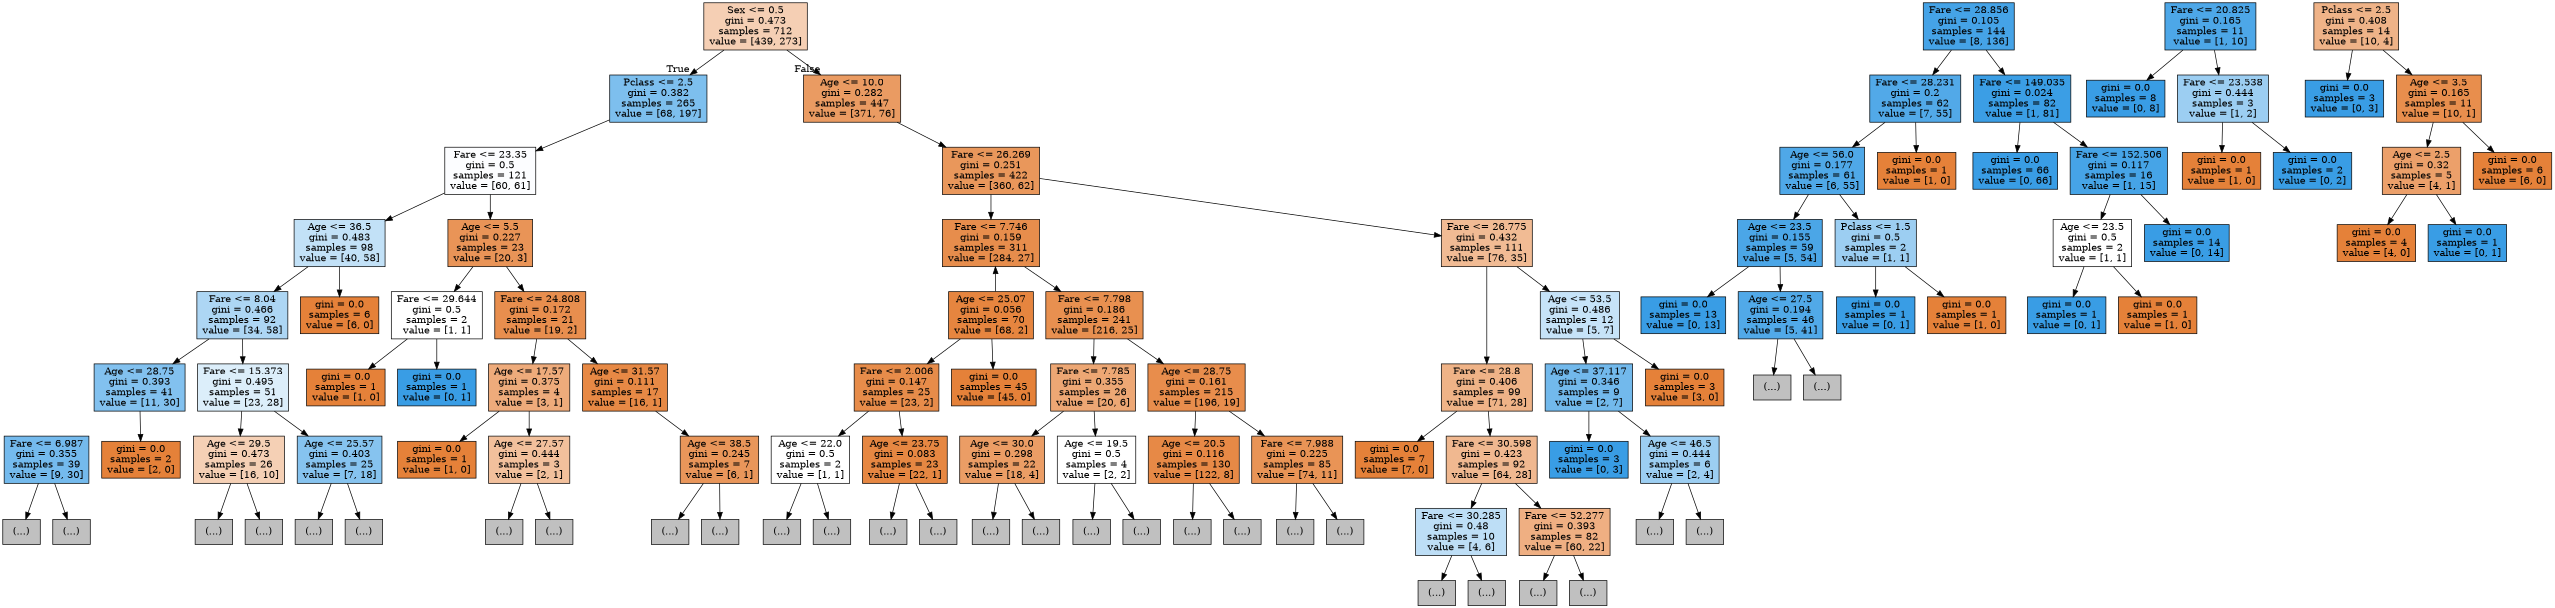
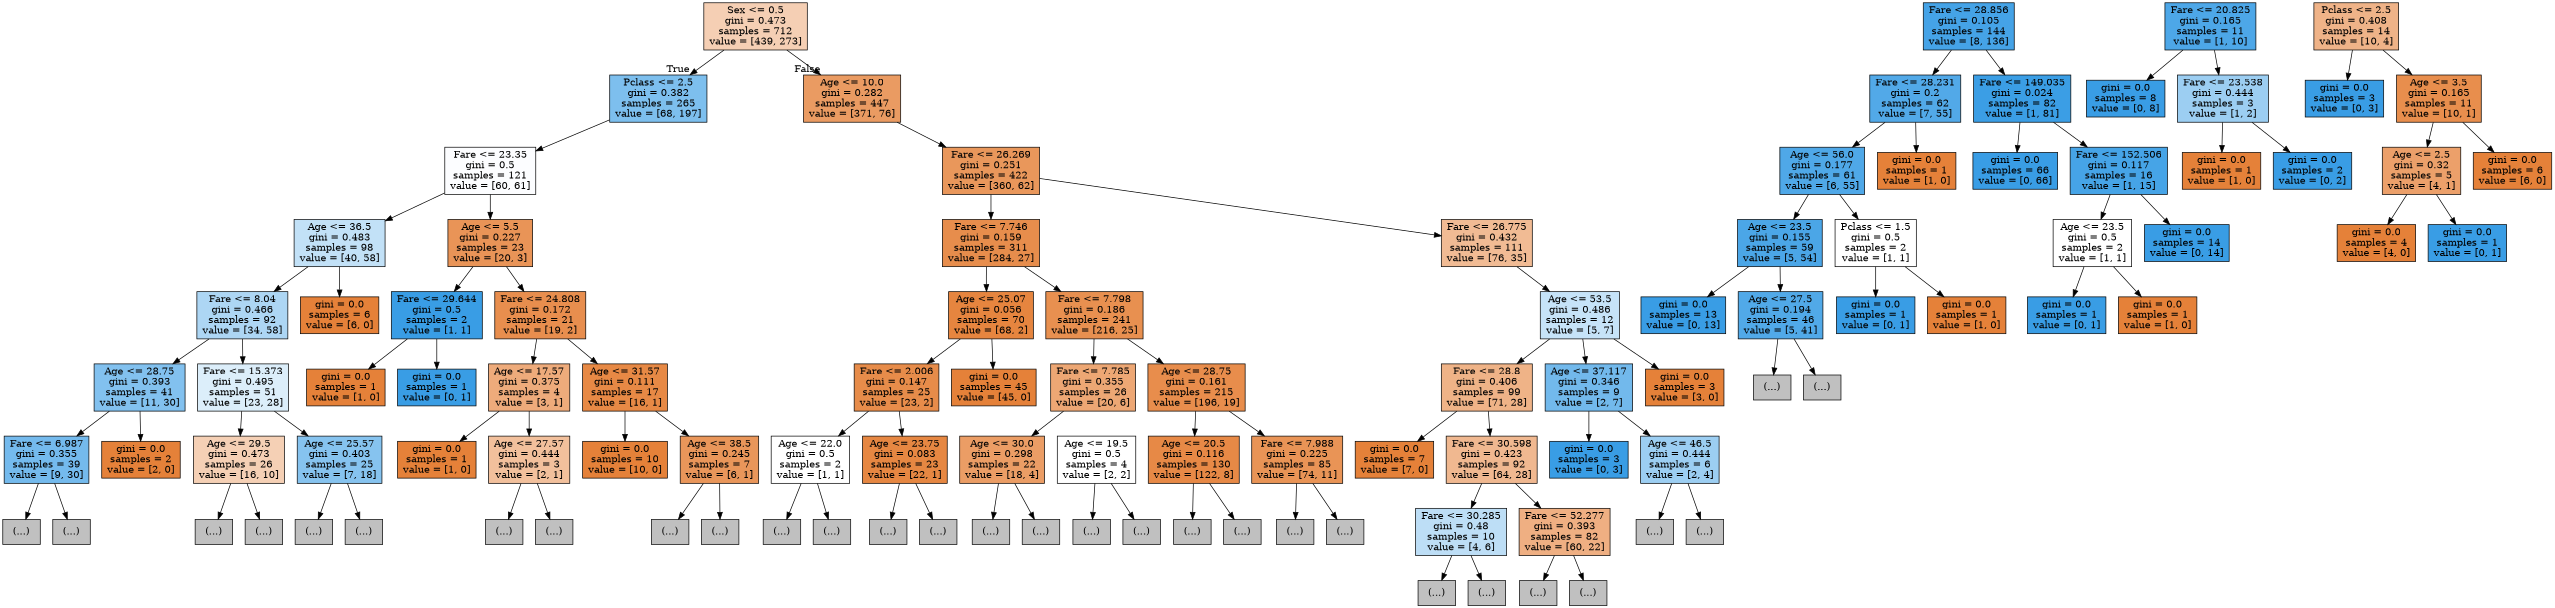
node "Pclass <= 1.5 gini = 0.5 samples = 2 value = [1, 1]": fillcolor #9ccef2 -> #ffffff
edge "Age <= 25.07 gini = 0.056 samples = 70 value = [68, 2]" -> "Fare <= 7.746 gini = 0.159 samples = 311 value = [284, 27]": reversed
edge "Fare <= 26.775 gini = 0.432 samples = 111 value = [76, 35]" -> "Fare <= 28.8 gini = 0.406 samples = 99 value = [71, 28]": now "Age <= 53.5 gini = 0.486 samples = 12 value = [5, 7]" -> "Fare <= 28.8 gini = 0.406 samples = 99 value = [71, 28]"
node "Fare <= 29.644 gini = 0.5 samples = 2 value = [1, 1]": fillcolor #ffffff -> #399de5
edge "Fare <= 7.785 gini = 0.355 samples = 26 value = [20, 6]" -> "Age <= 19.5 gini = 0.5 samples = 4 value = [2, 2]": removed
edge "Age <= 28.75 gini = 0.393 samples = 41 value = [11, 30]" -> "Fare <= 6.987 gini = 0.355 samples = 39 value = [9, 30]": added
node "gini = 0.0 samples = 10 value = [10, 0]": added
